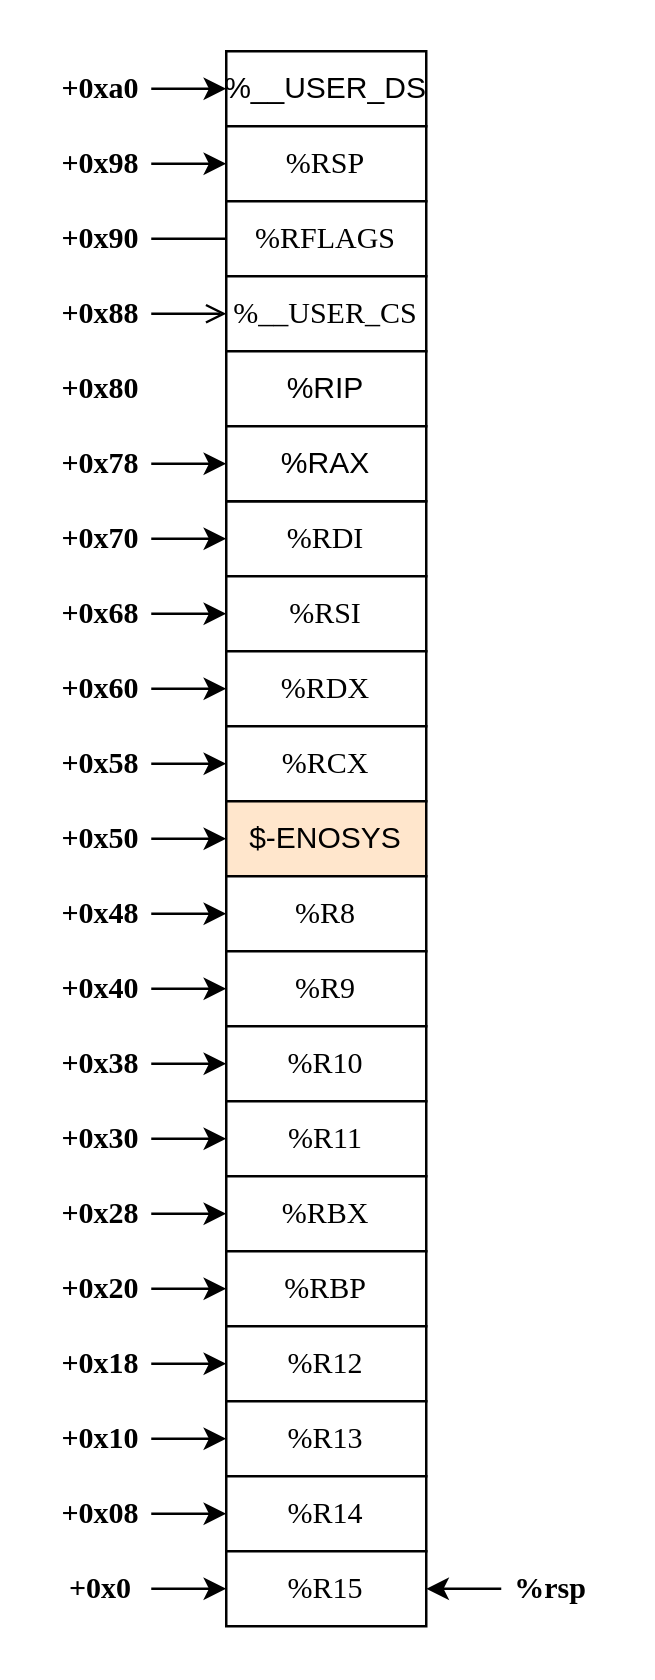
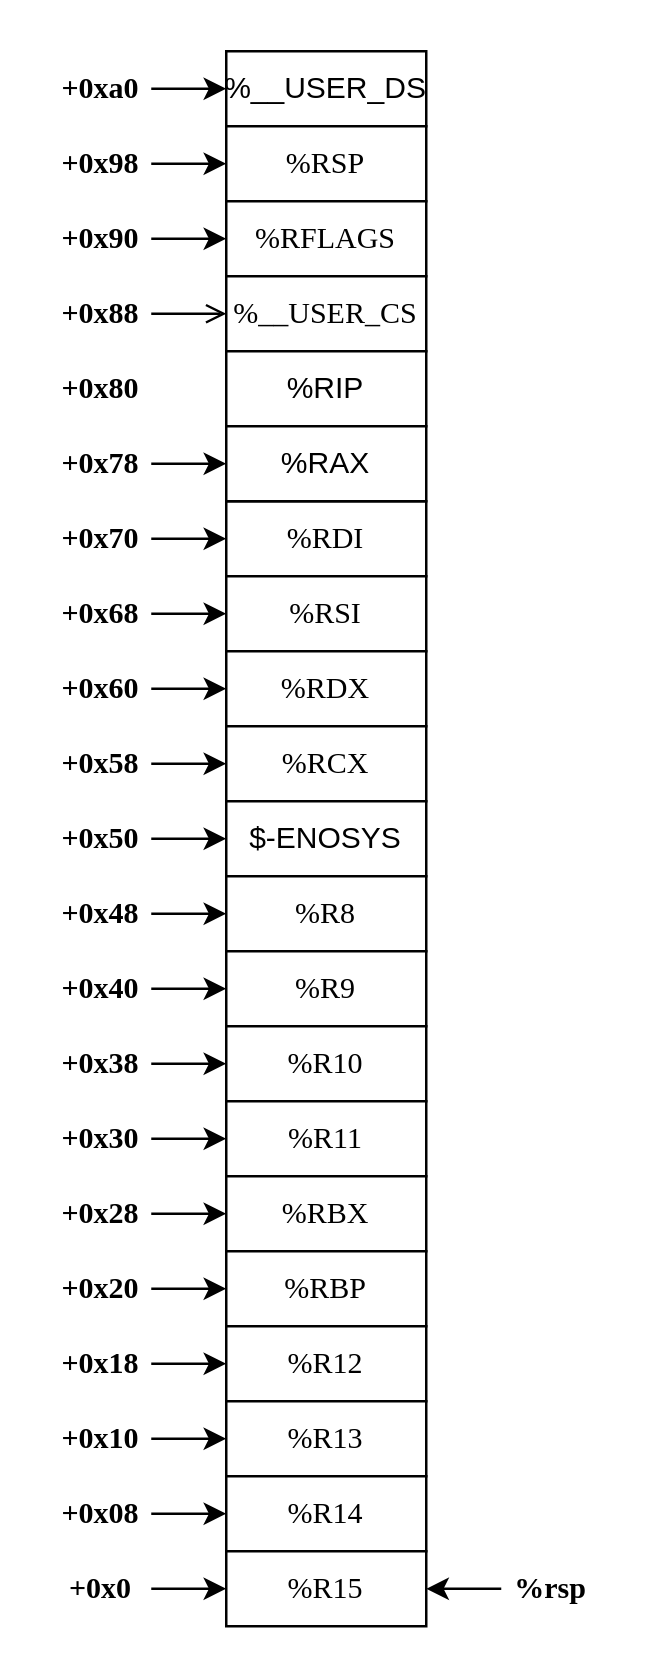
edge "+0x90" -- "%RFLAGS": arrowhead none -> classic
node "$-ENOSYS": fillcolor #ffe6cc -> #ffffff
